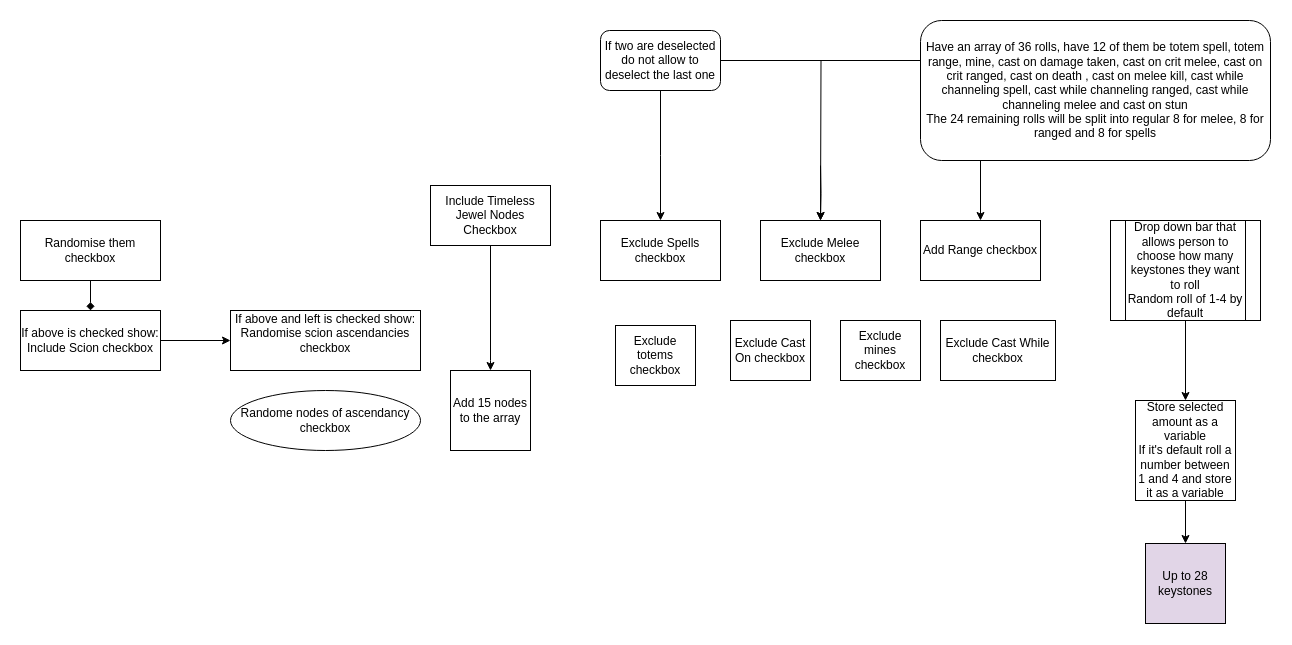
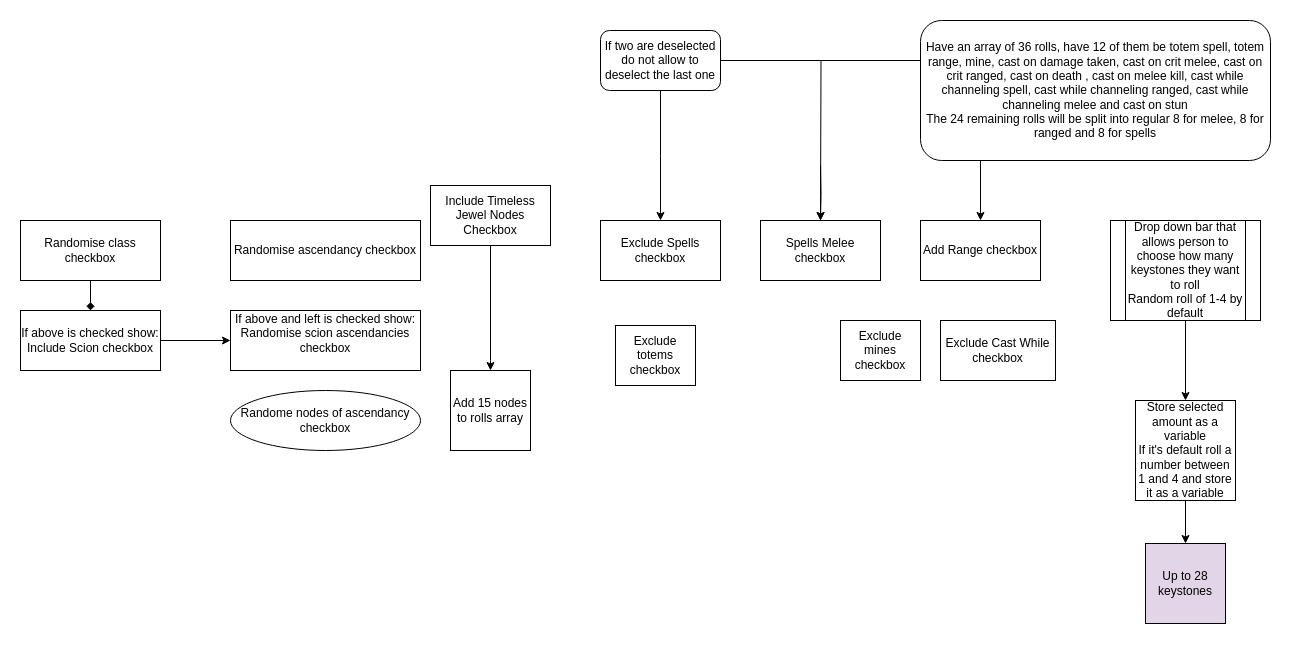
node "Randomise them checkbox": label "Randomise them checkbox" -> "Randomise class checkbox"
node "Randomise ascendancy checkbox": added
node "Exclude Melee checkbox": label "Exclude Melee checkbox" -> "Spells Melee checkbox"
node "Exclude Cast On checkbox": removed
node "Add 15 nodes to the array": label "Add 15 nodes to the array" -> "Add 15 nodes to rolls array"
